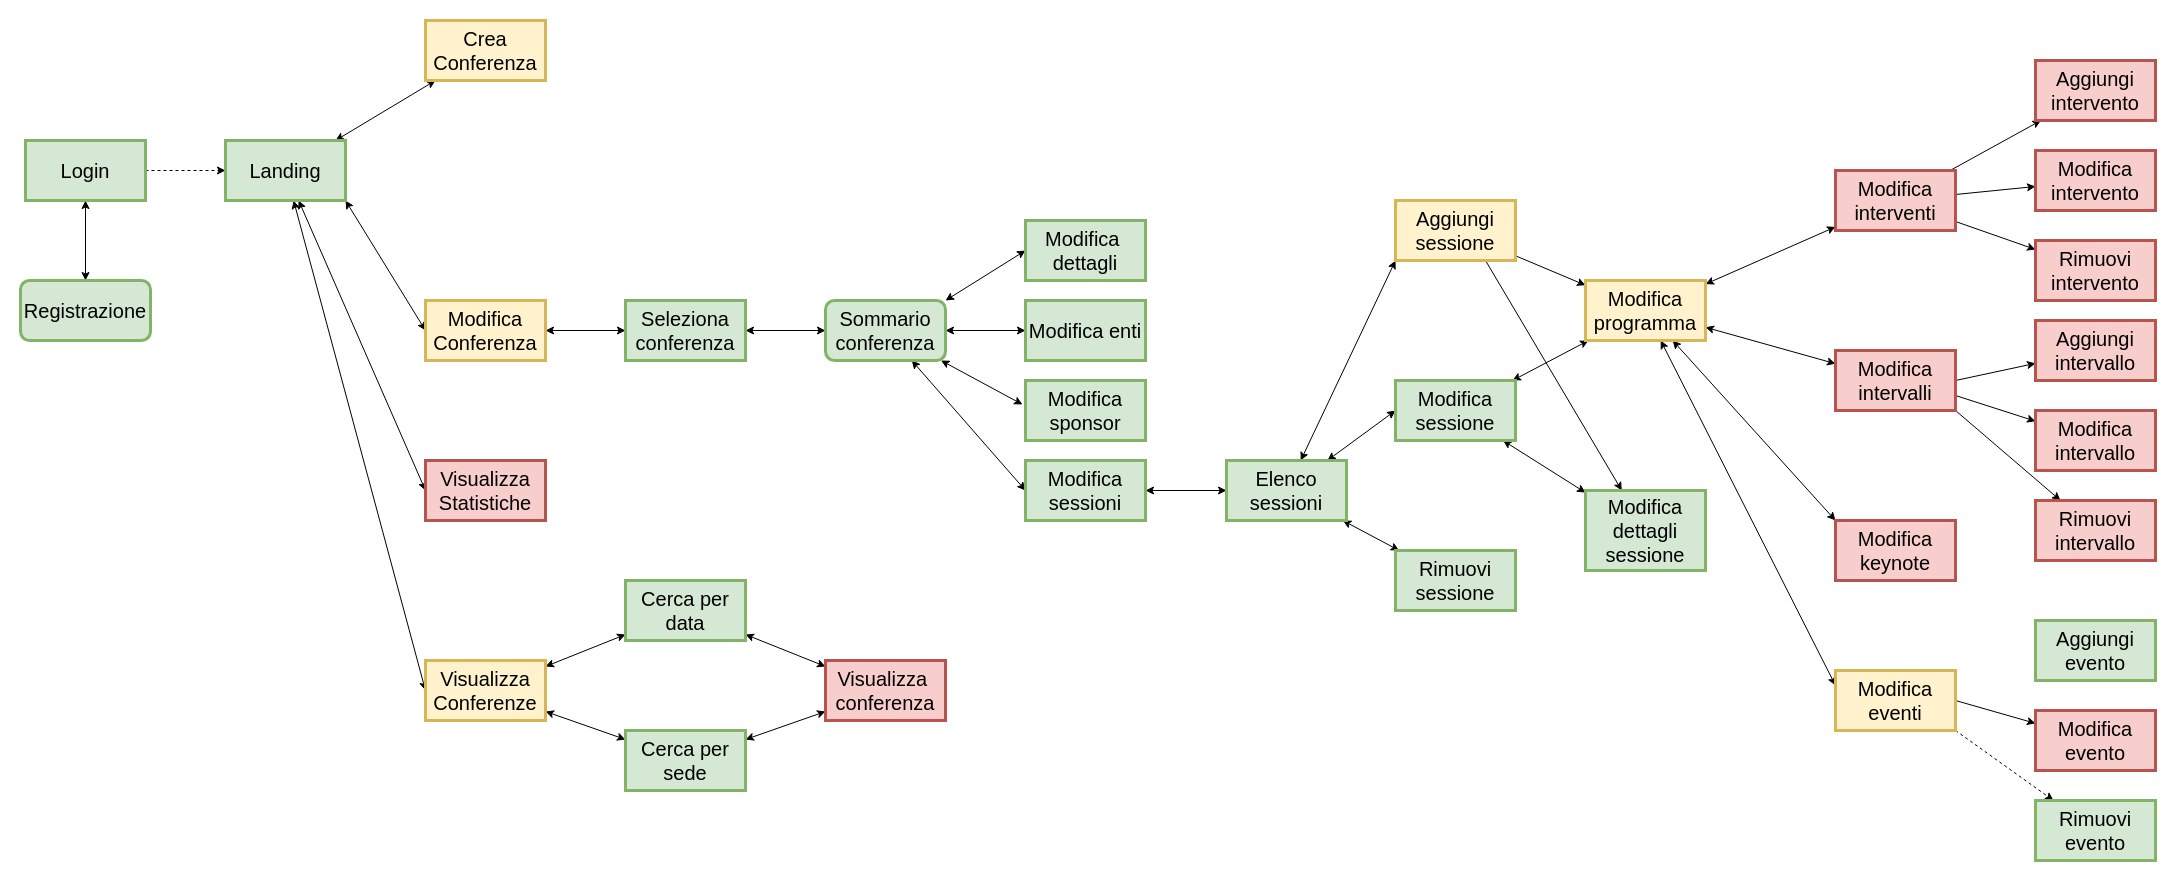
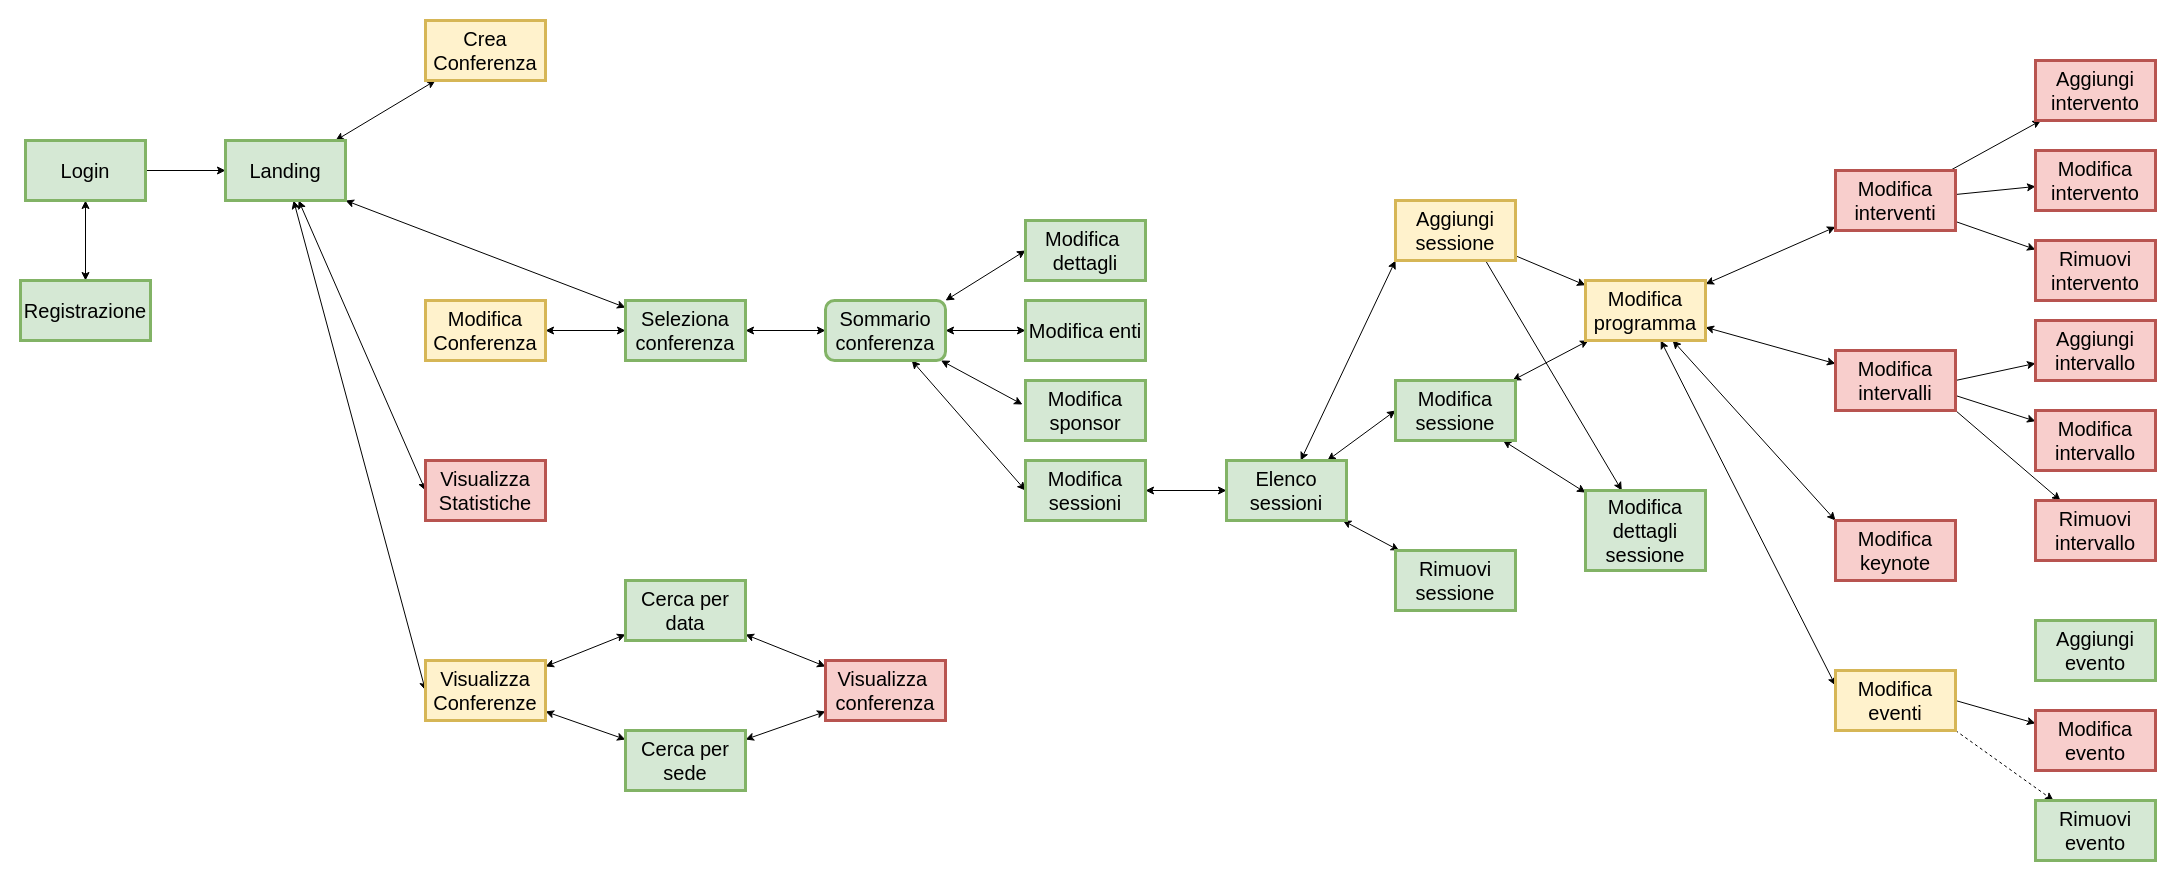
edge "Login" -> "Landing": style dashed -> solid
edge "Landing" -- "Modifica Conferenza": now "Landing" -- "Seleziona conferenza"
node "Registrazione": shape rounded rectangle -> rectangle
